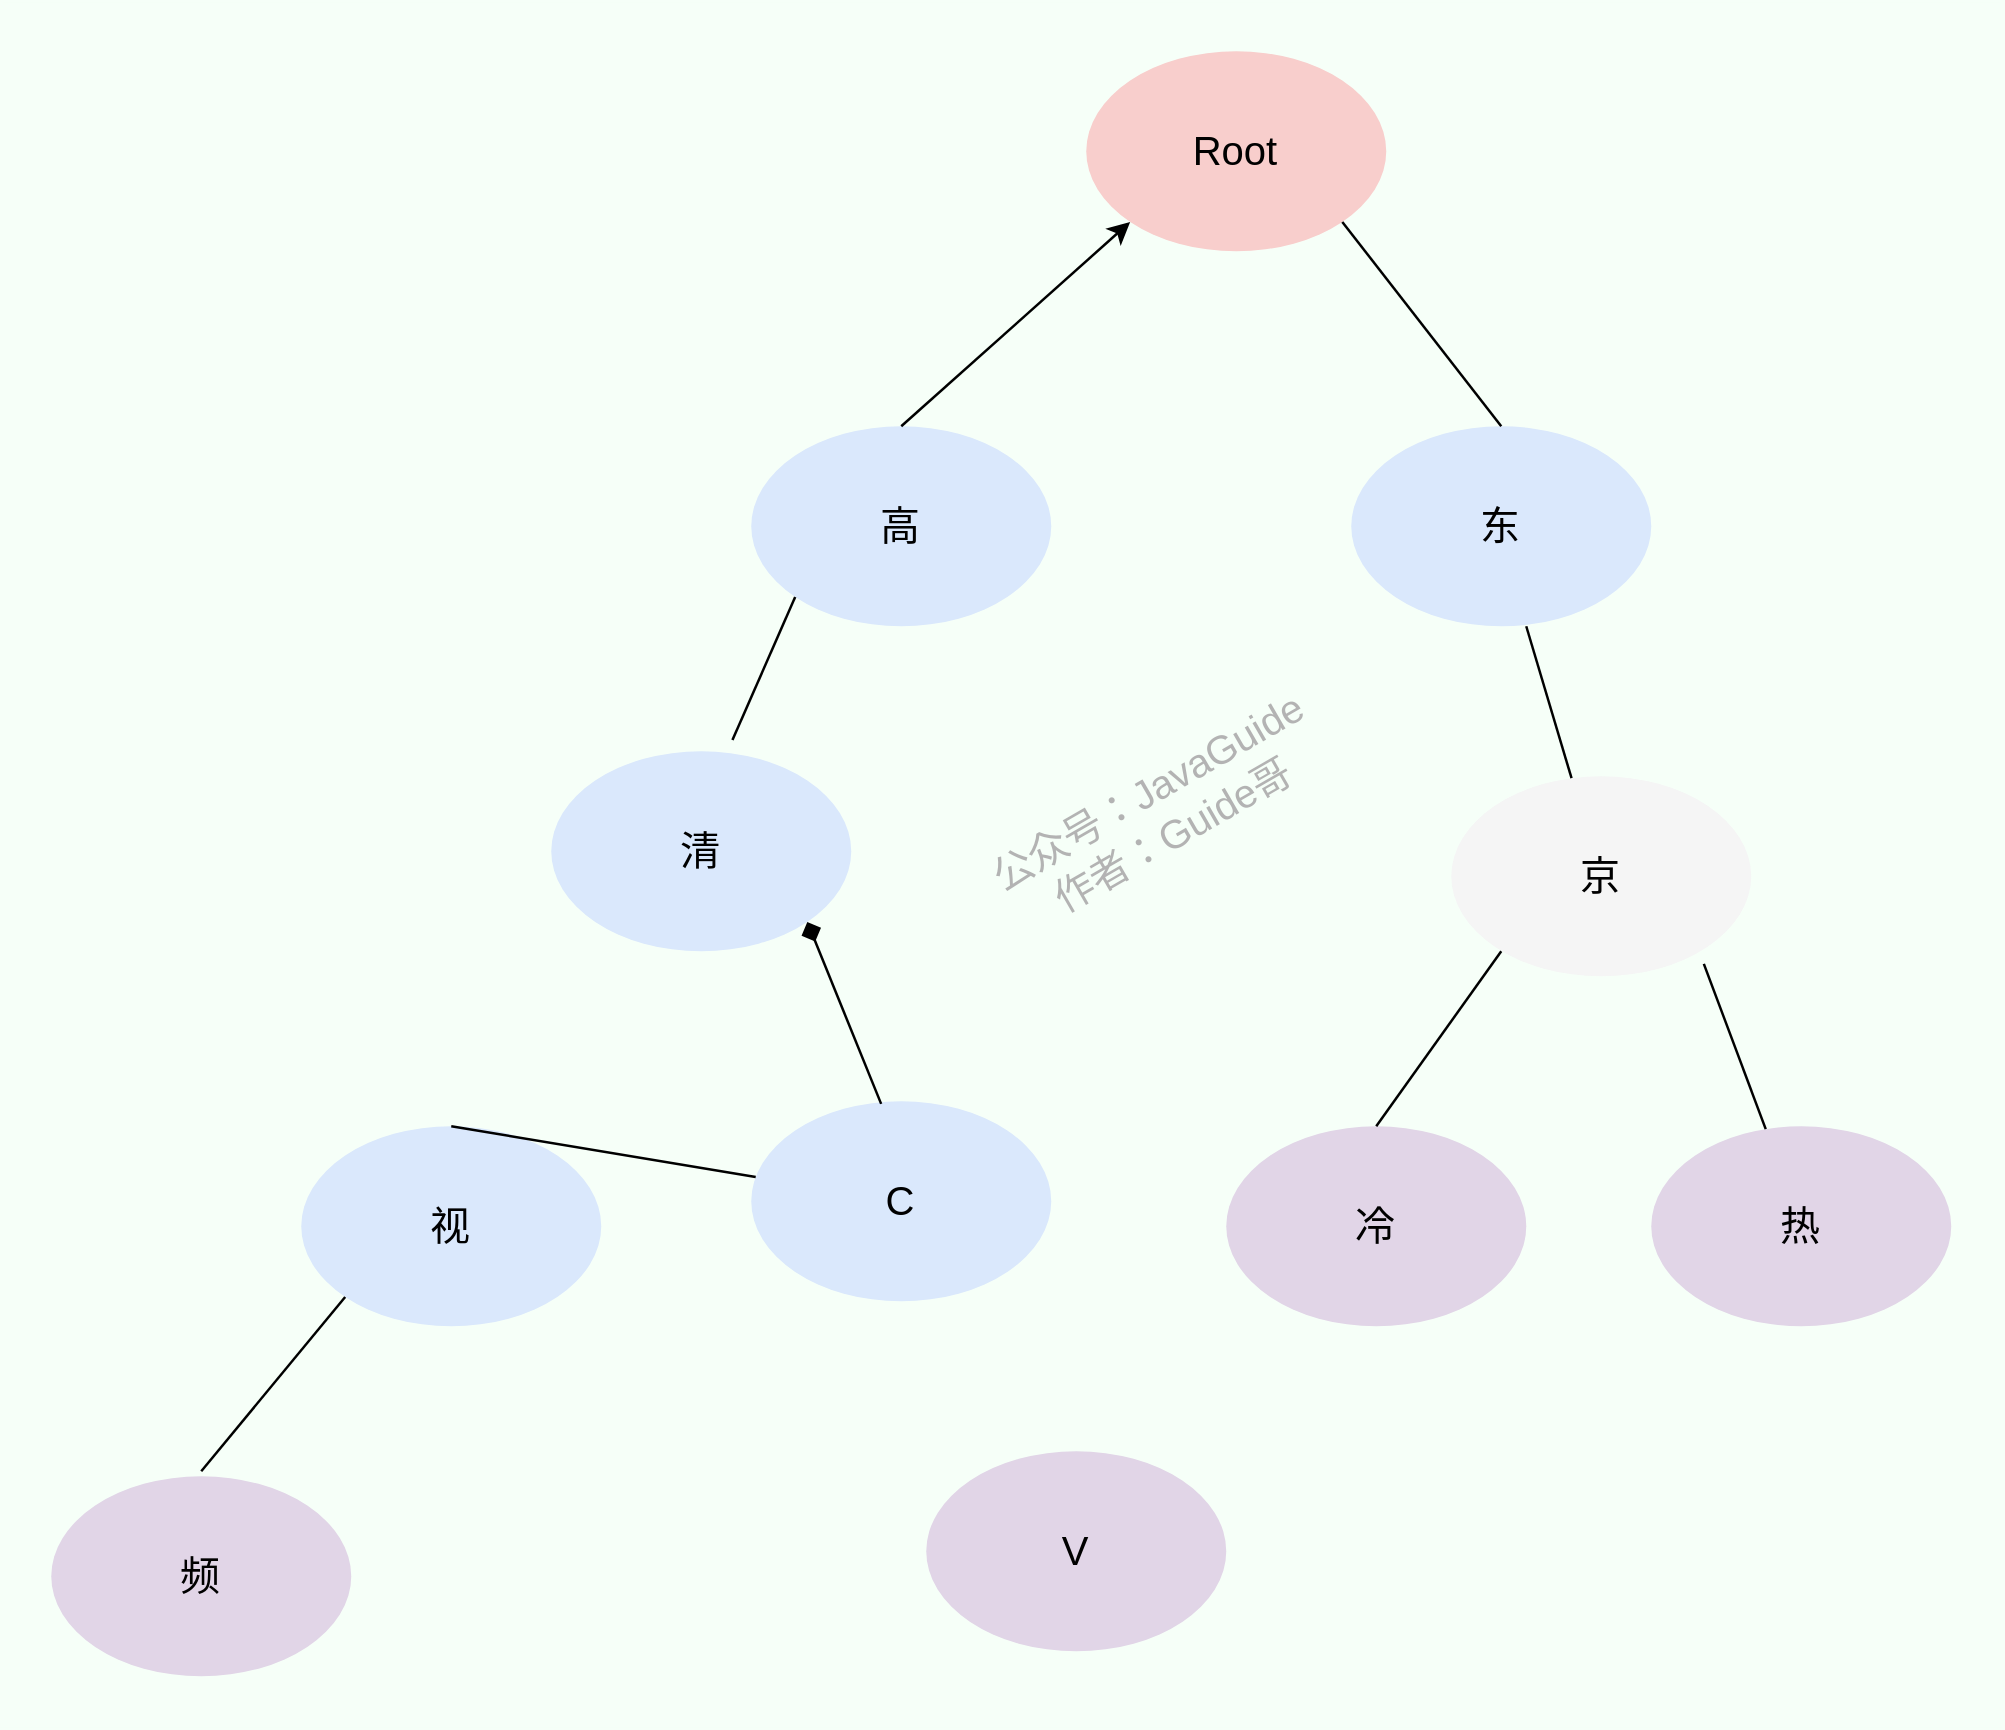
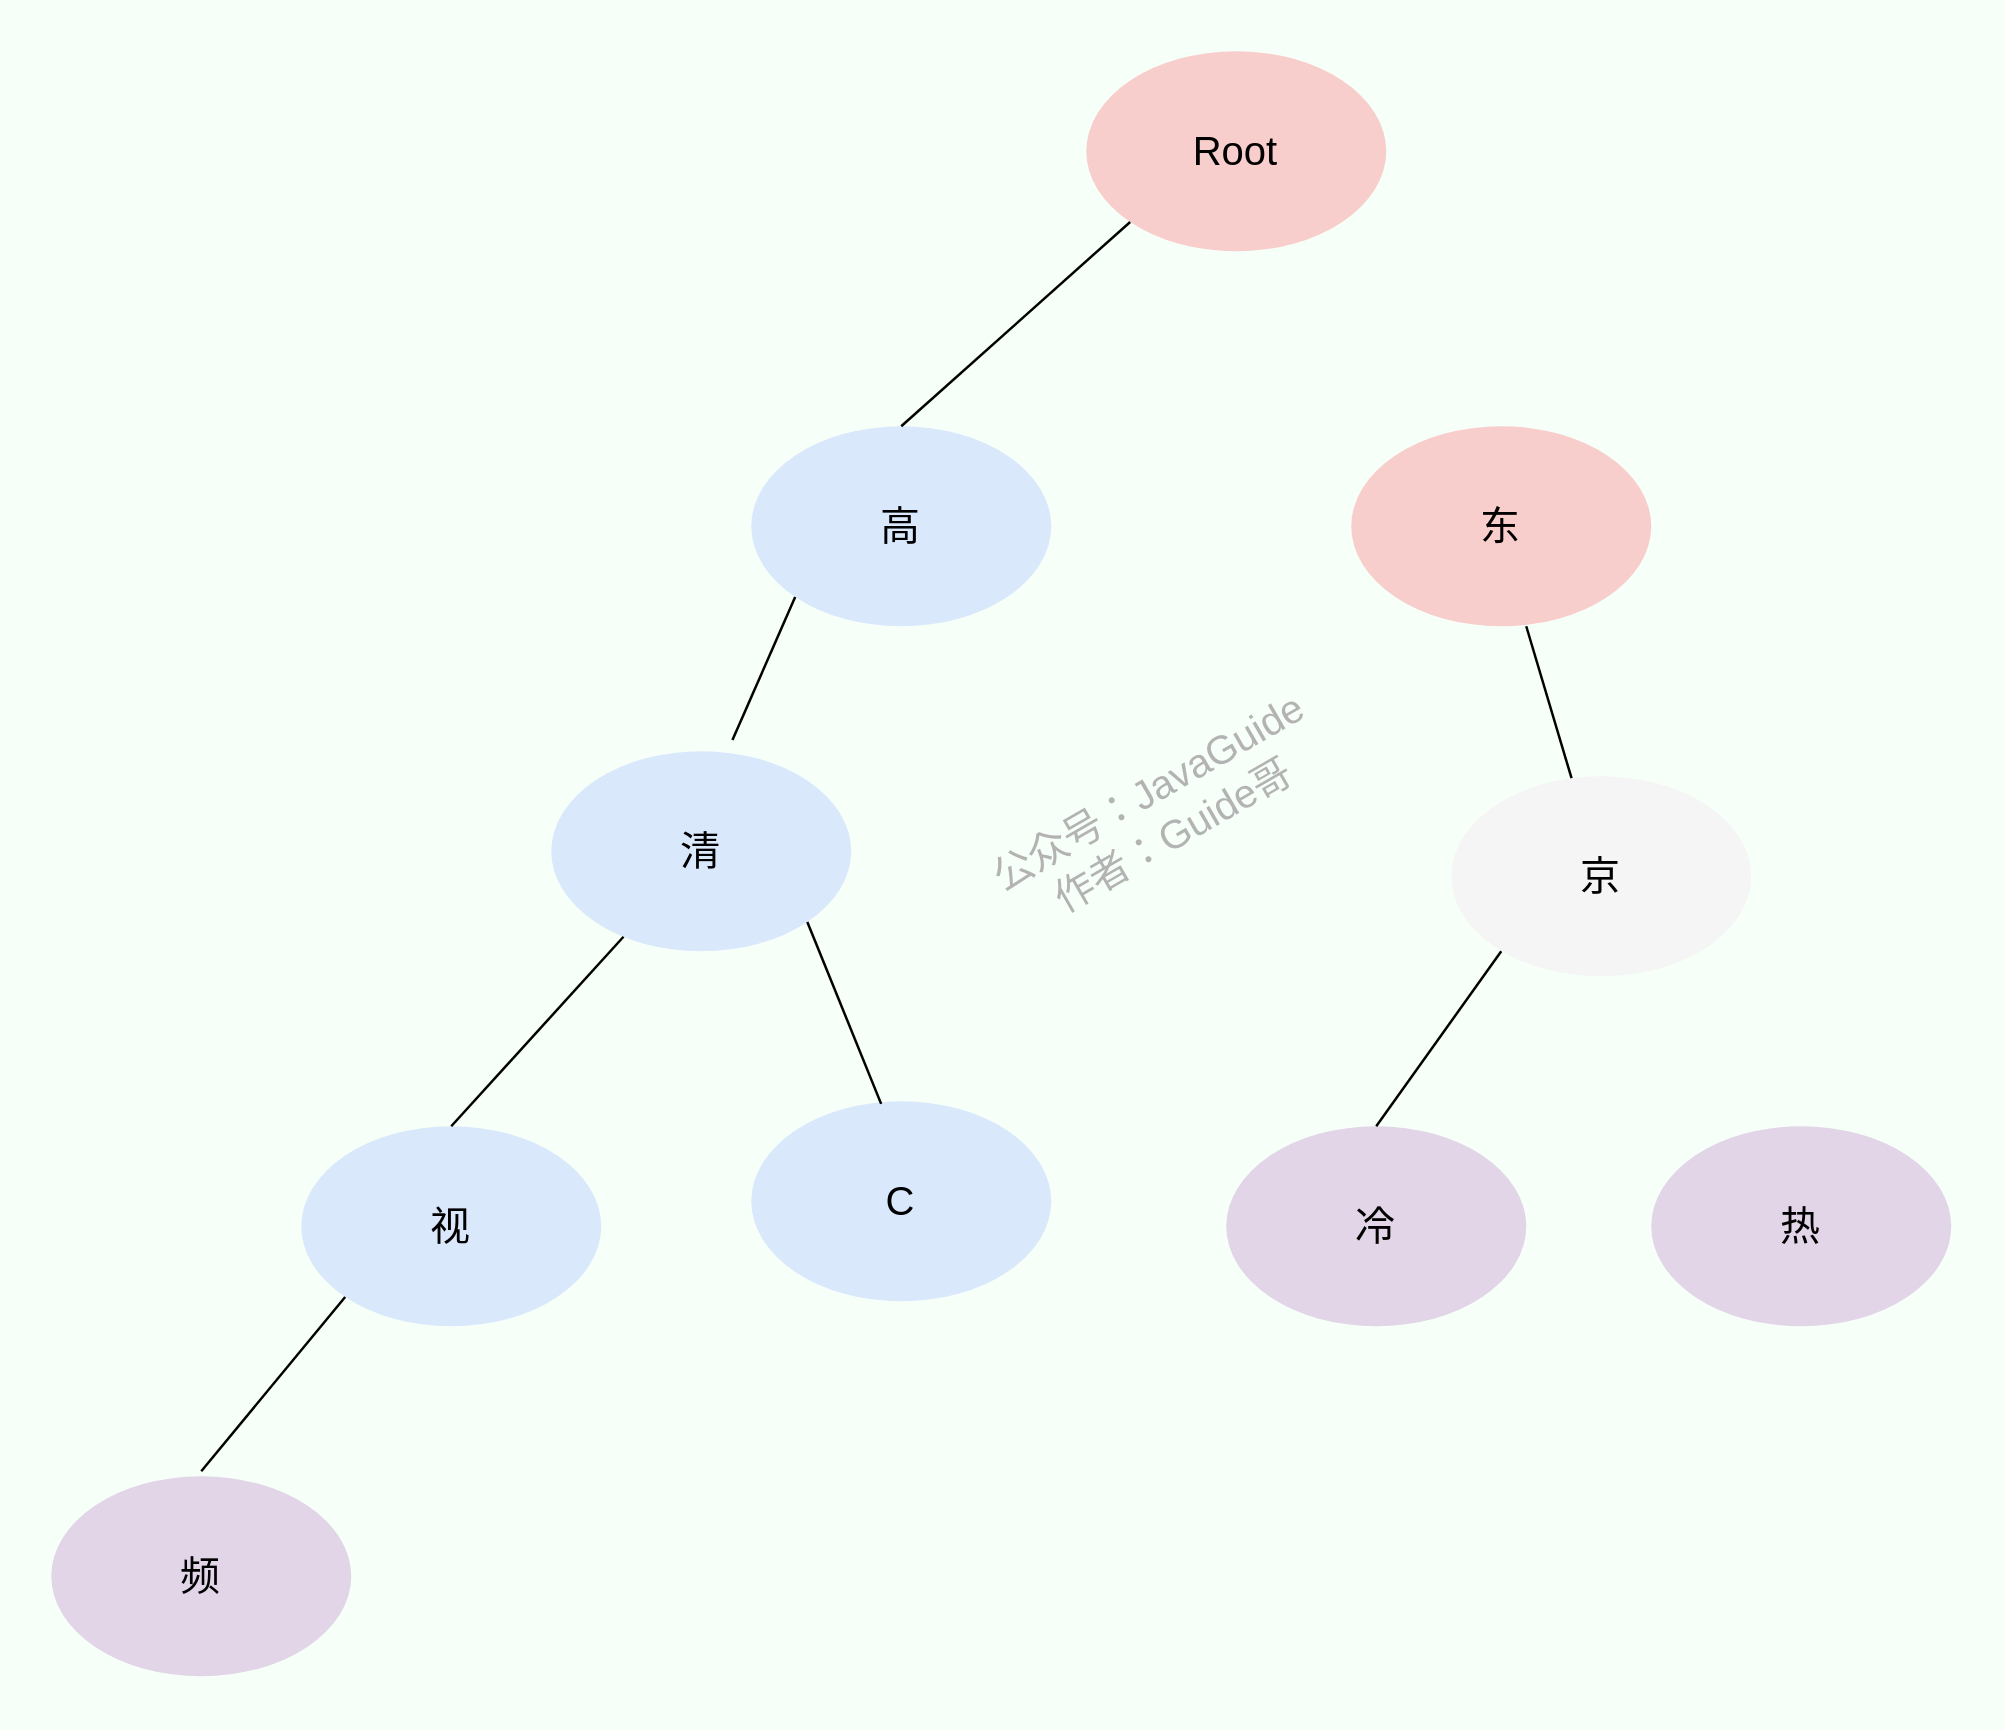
edge "高" -> "Root": arrowhead classic -> none
edge "Root" -- "东": removed
node "东": fillcolor #dae8fc -> #f8cecc
edge "C" -> "清": arrowhead diamond -> none
edge "京" -- "热": removed
edge "C" -- "视": now "清" -- "视"
node "V": removed
